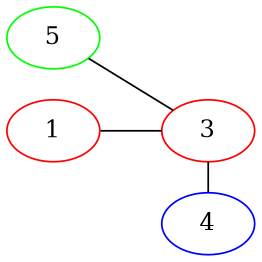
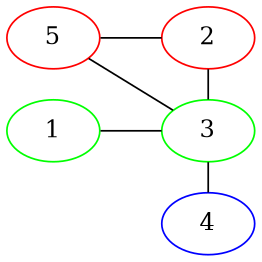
node "5": color green -> red
node "2": added
node "1": color red -> green
node "3": color red -> green
